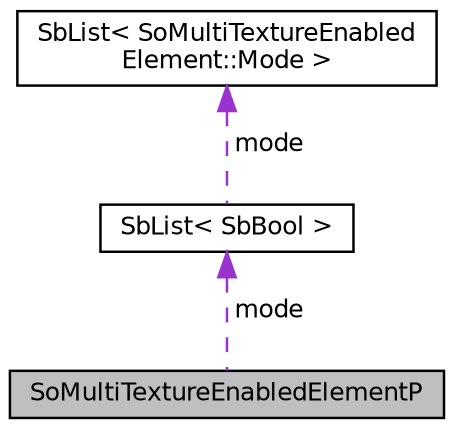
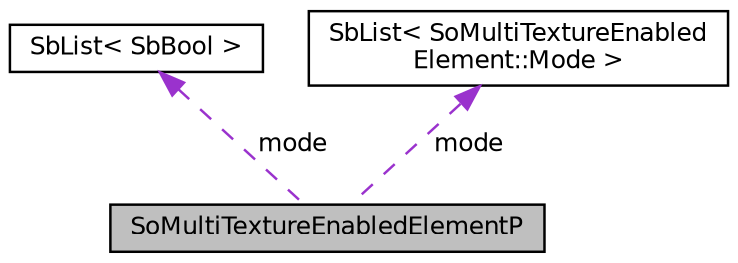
edge "SbList< SbBool >" -> "SbList< SoMultiTextureEnabled Element::Mode >": now "SoMultiTextureEnabledElementP" -> "SbList< SoMultiTextureEnabled Element::Mode >"
